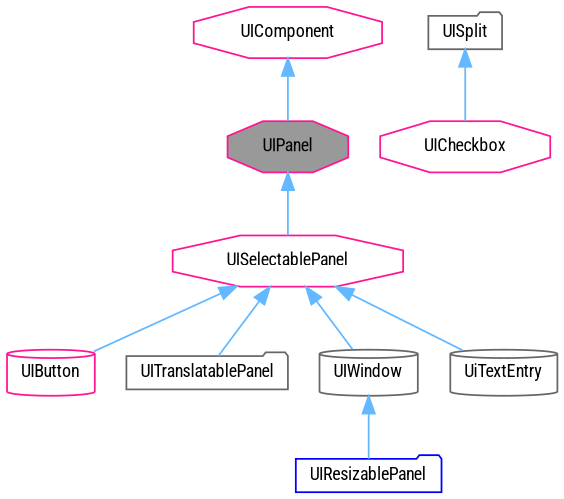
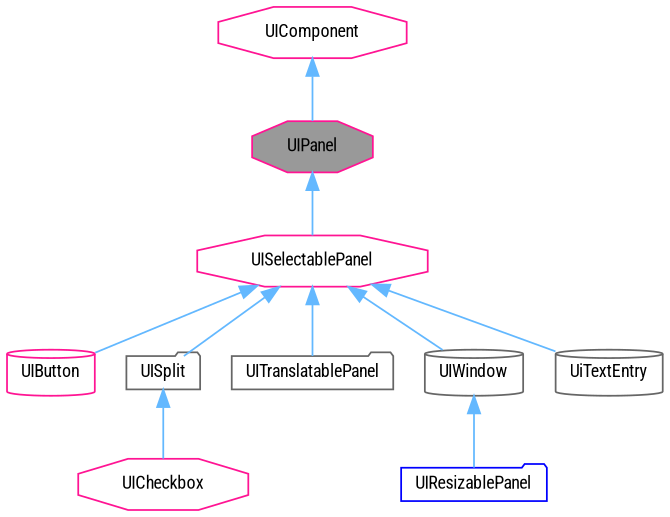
edge "UISplit" -> "UISelectablePanel": added
